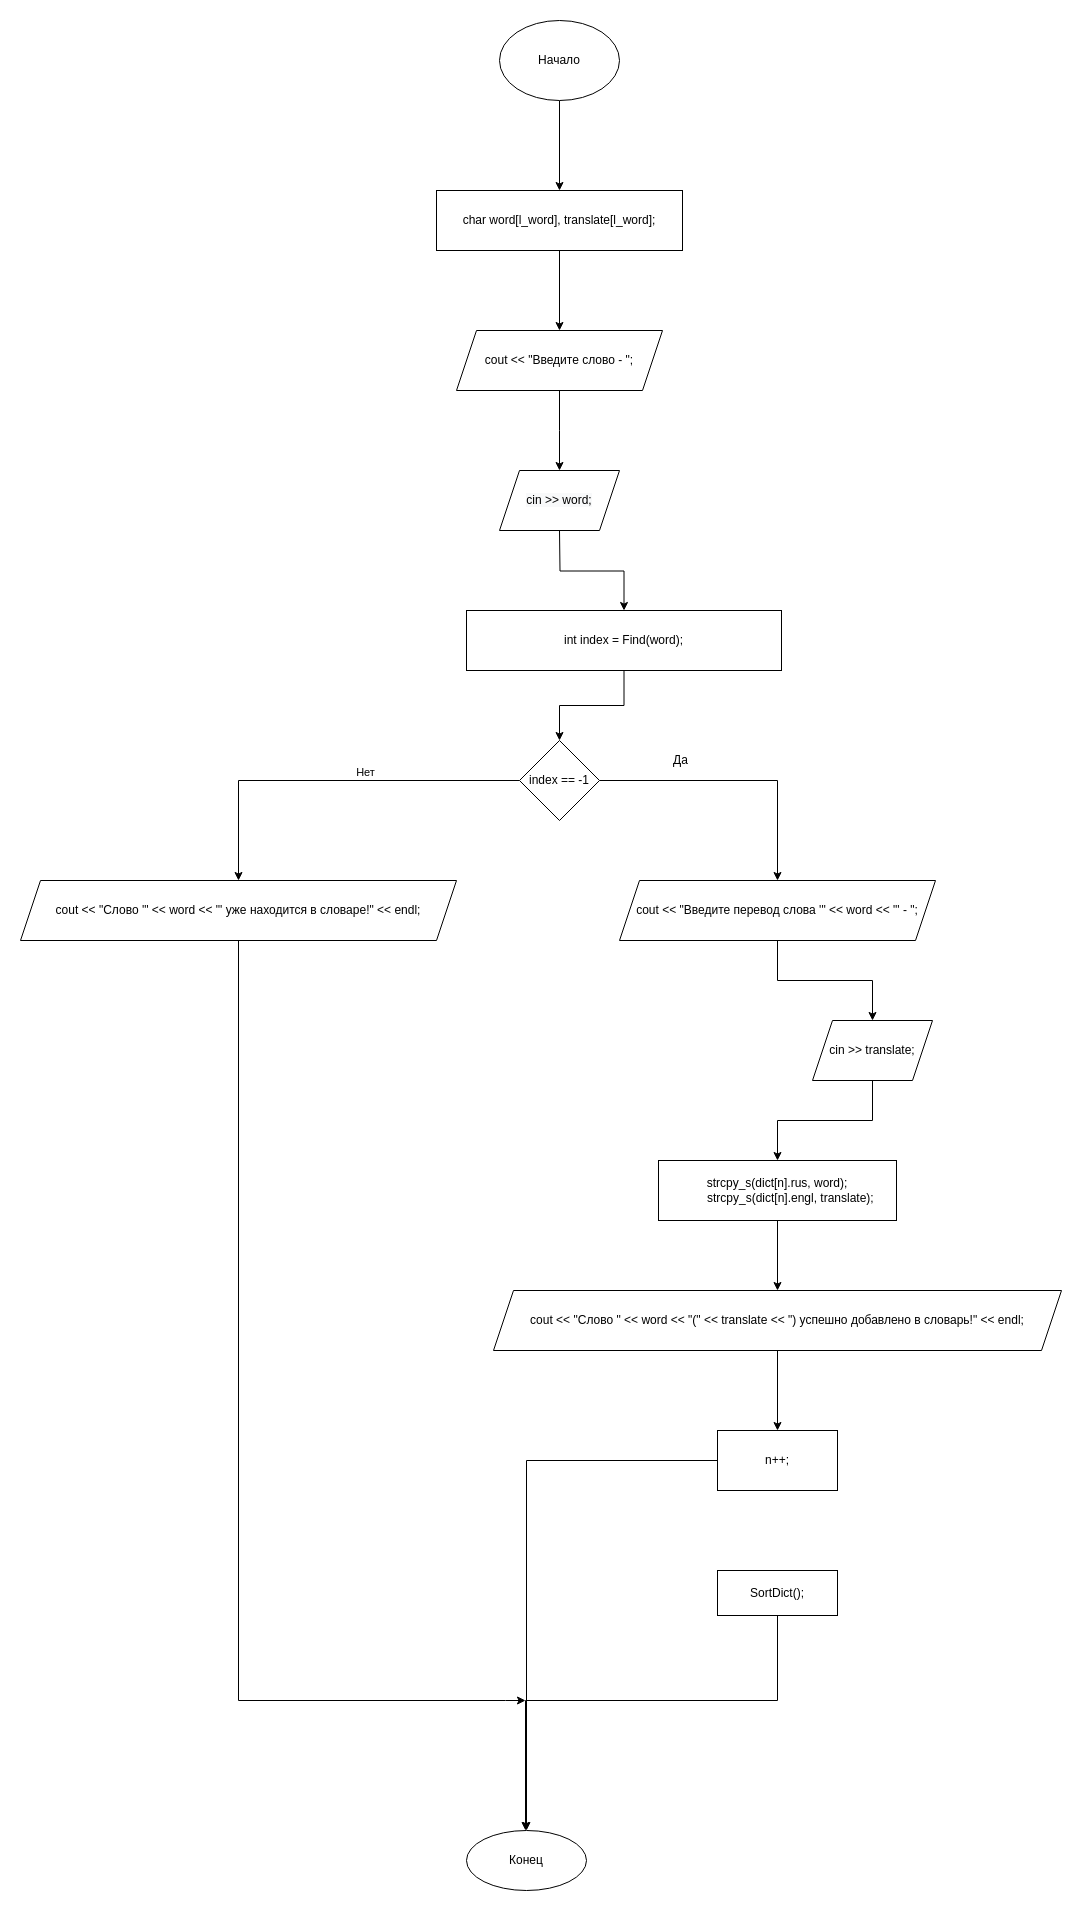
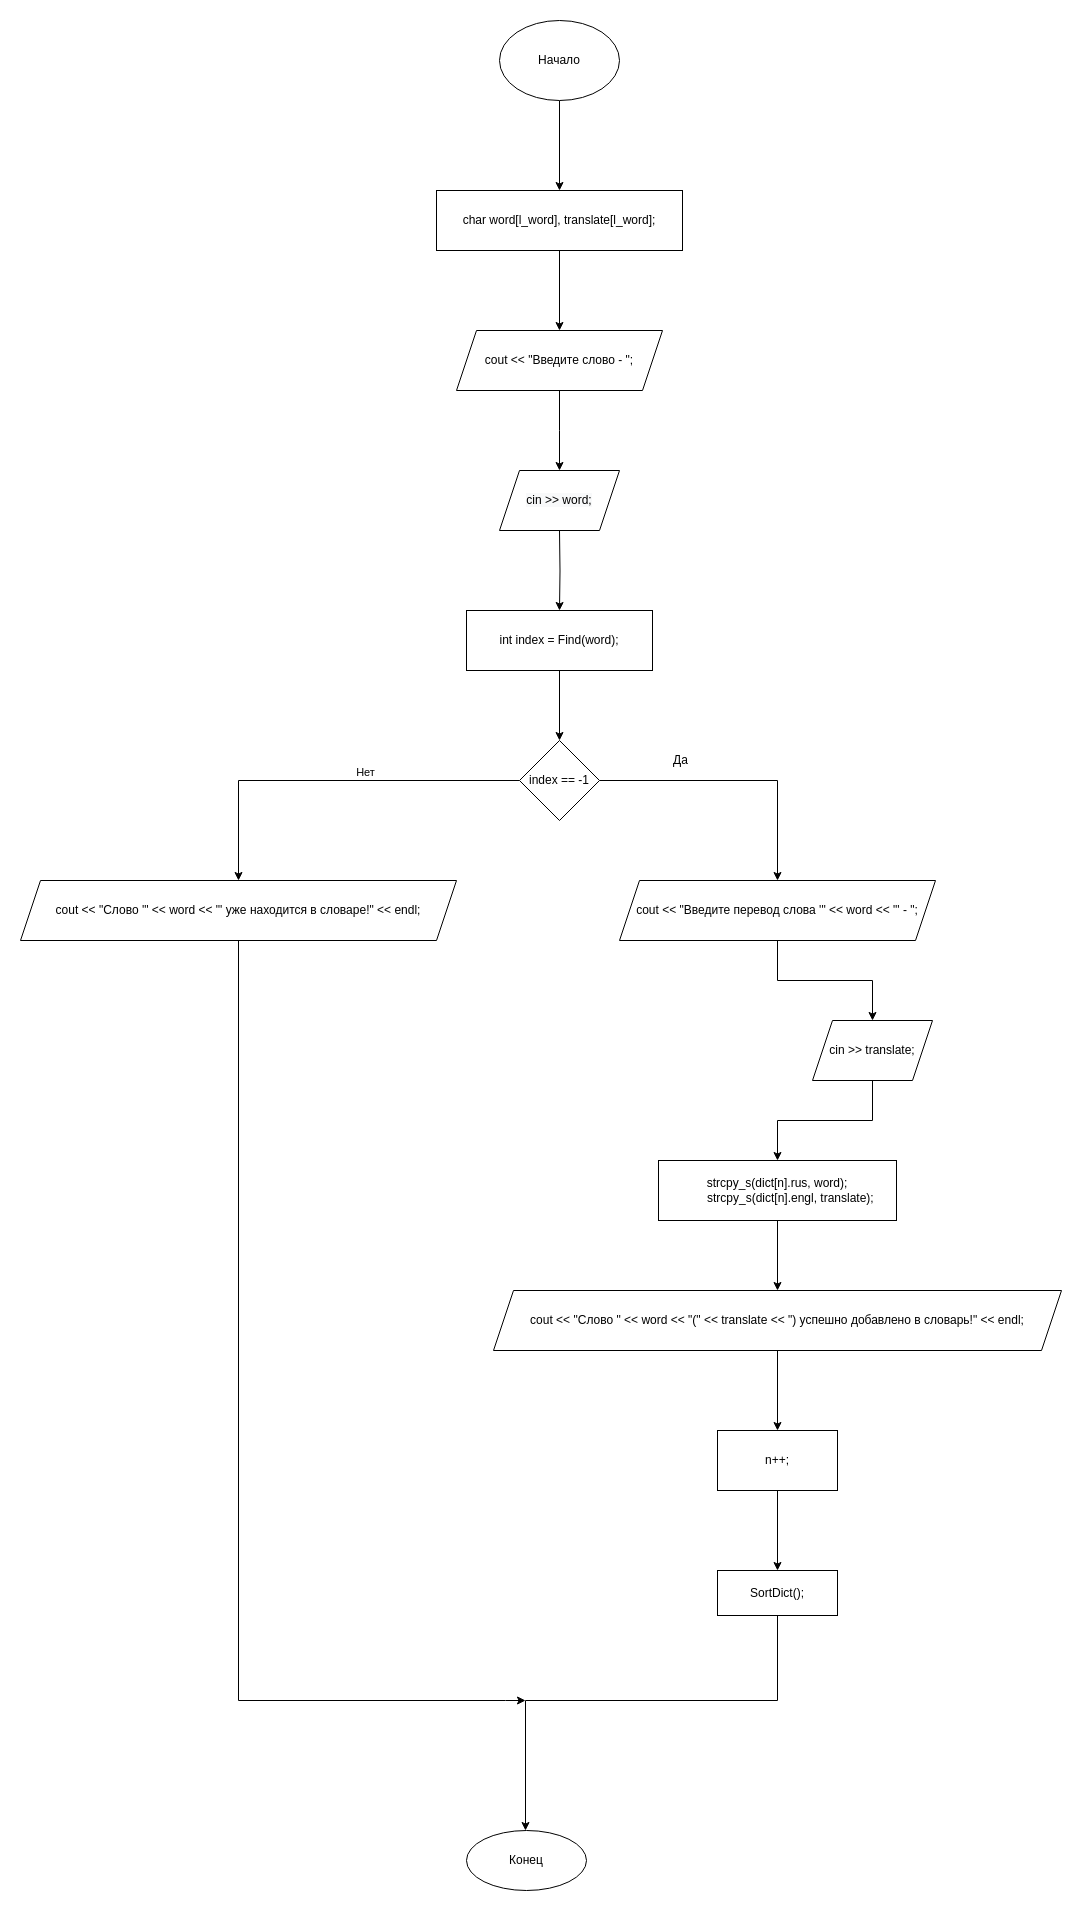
node "int index = Find(word);": size 315x60 -> 186x60
edge "n++;" -> "Конец": now "n++;" -> "SortDict();"
